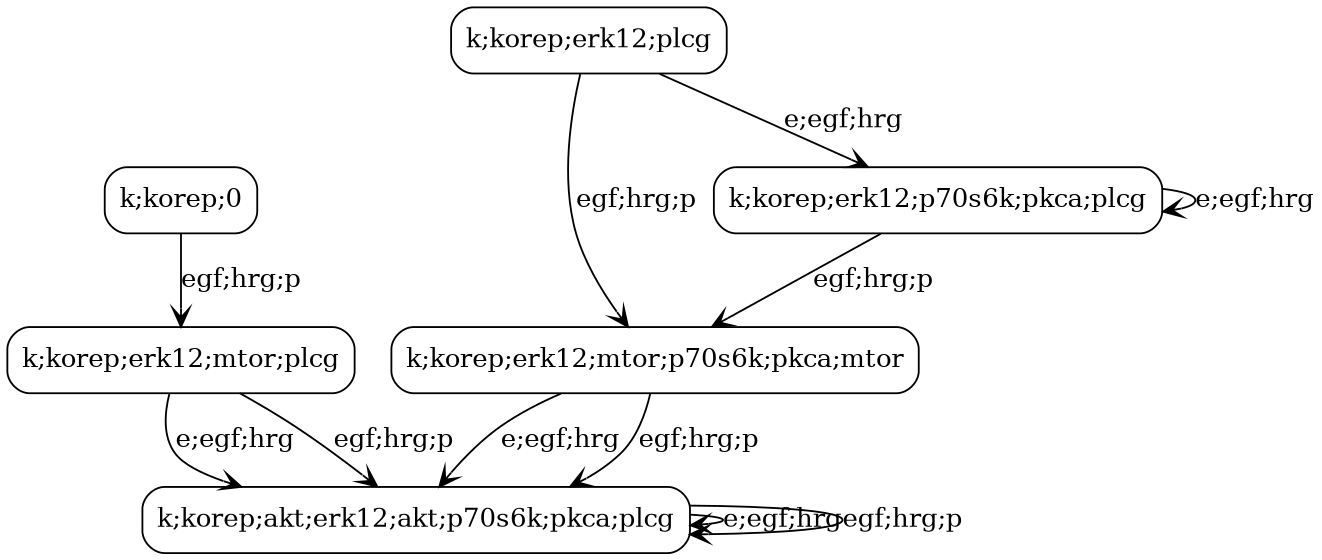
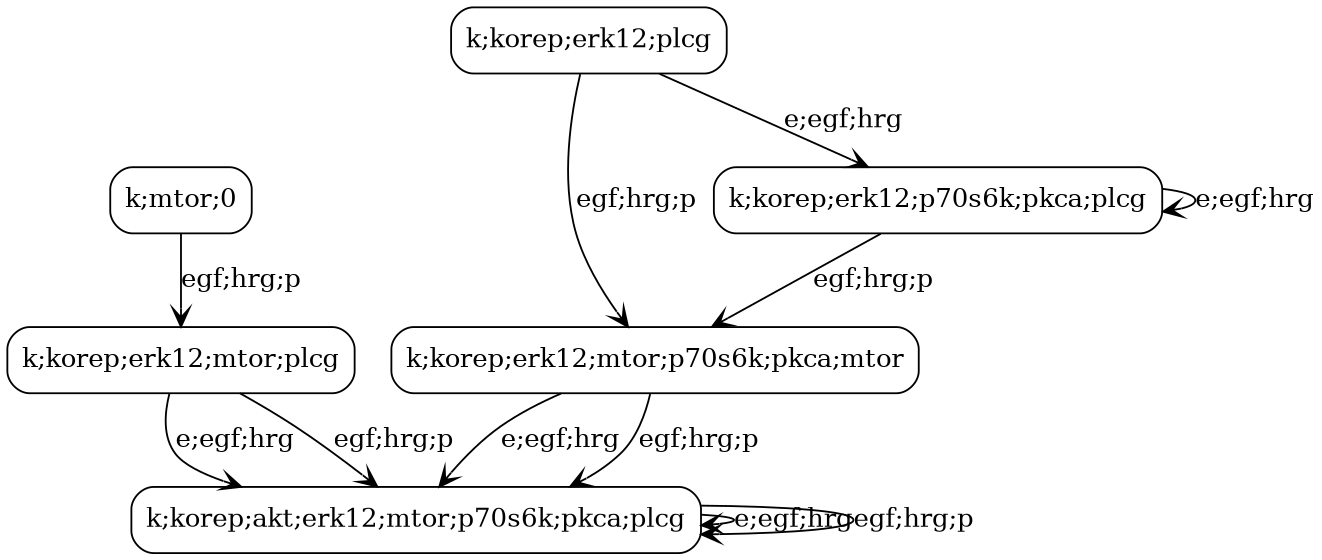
node "k;korep;0": label "k;korep;0" -> "k;mtor;0"
node "k;korep;akt;erk12;akt;p70s6k;pkca;plcg": label "k;korep;akt;erk12;akt;p70s6k;pkca;plcg" -> "k;korep;akt;erk12;mtor;p70s6k;pkca;plcg"
